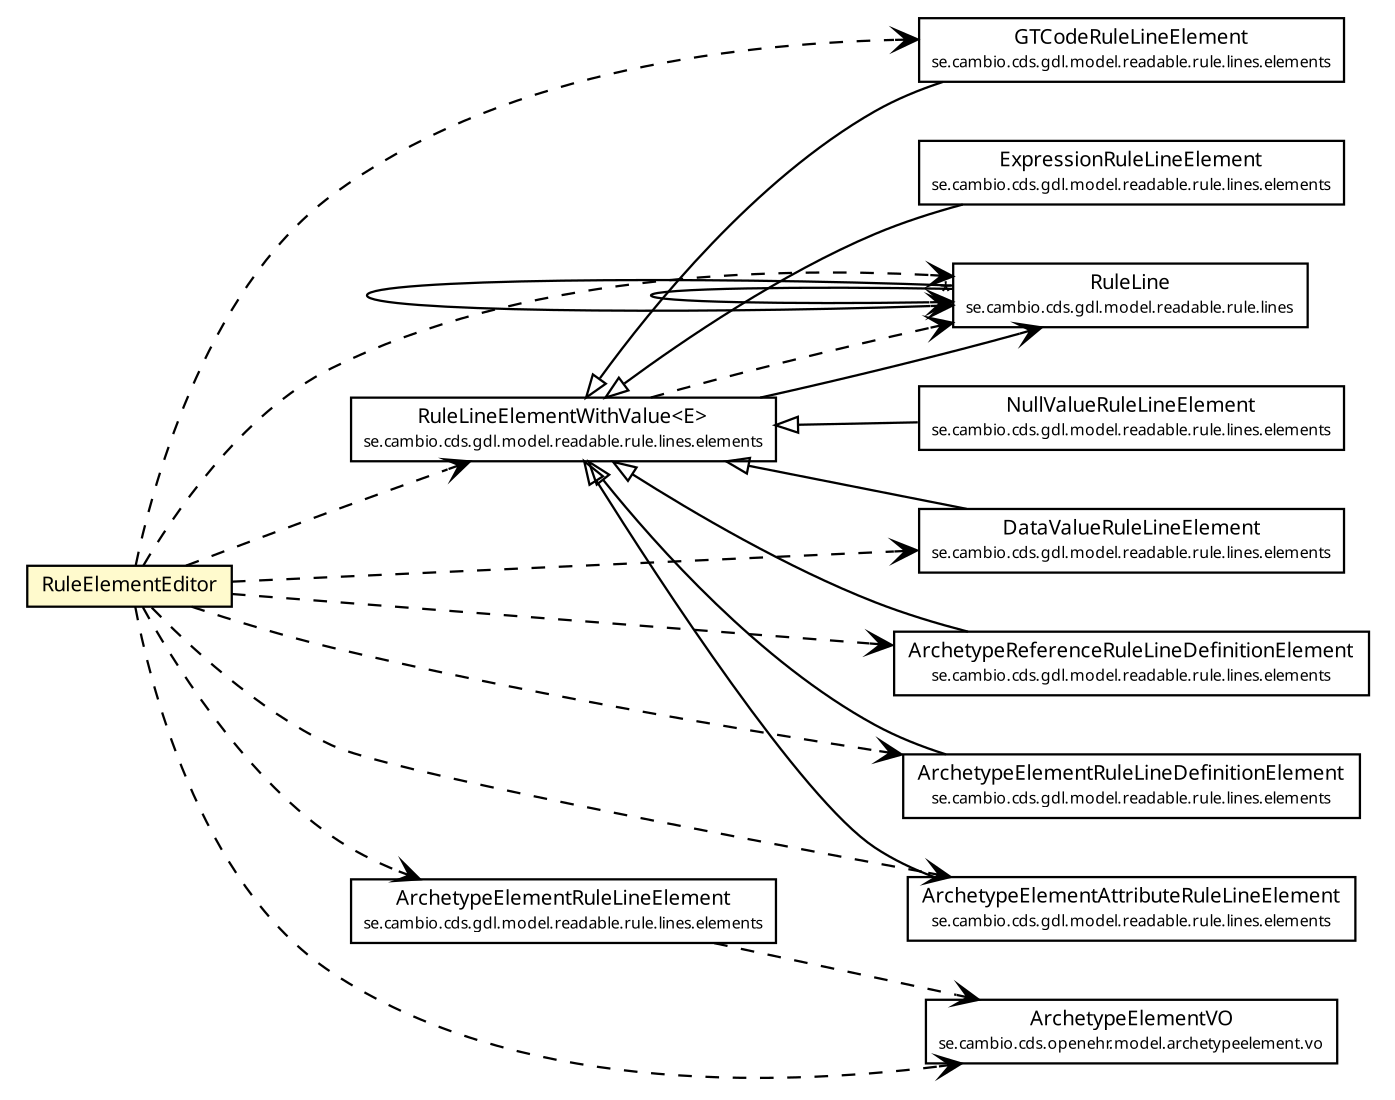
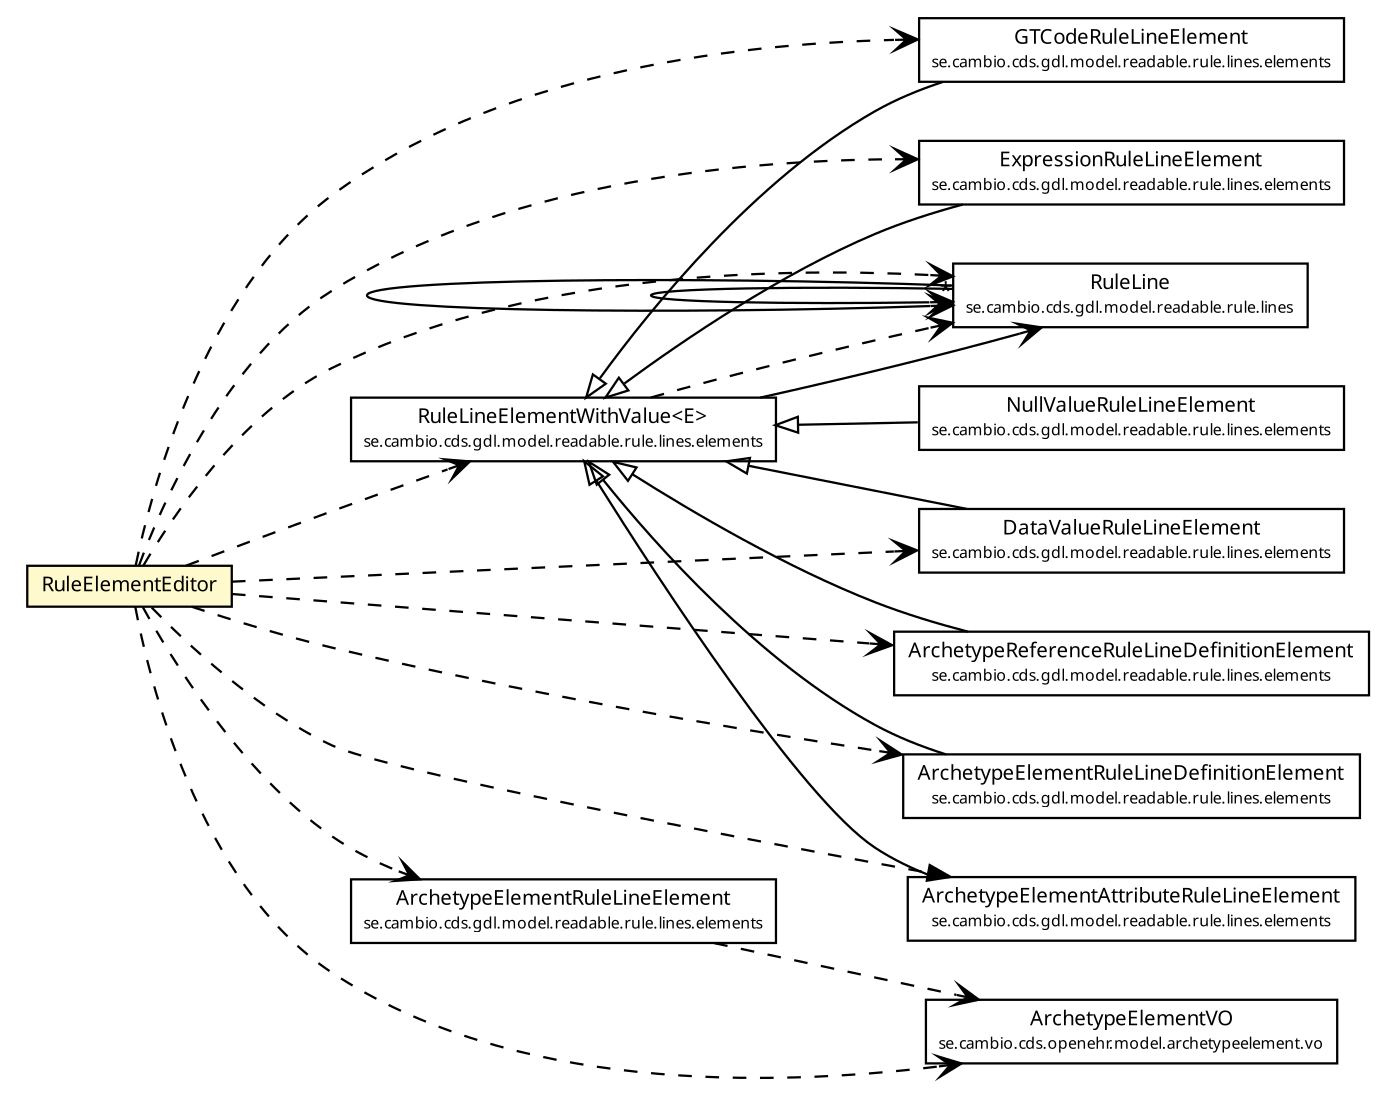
edge "RuleElementEditor" -> "ExpressionRuleLineElement": added
edge "RuleElementEditor" -> "ArchetypeElementAttributeRuleLineElement": arrowhead open -> normal
